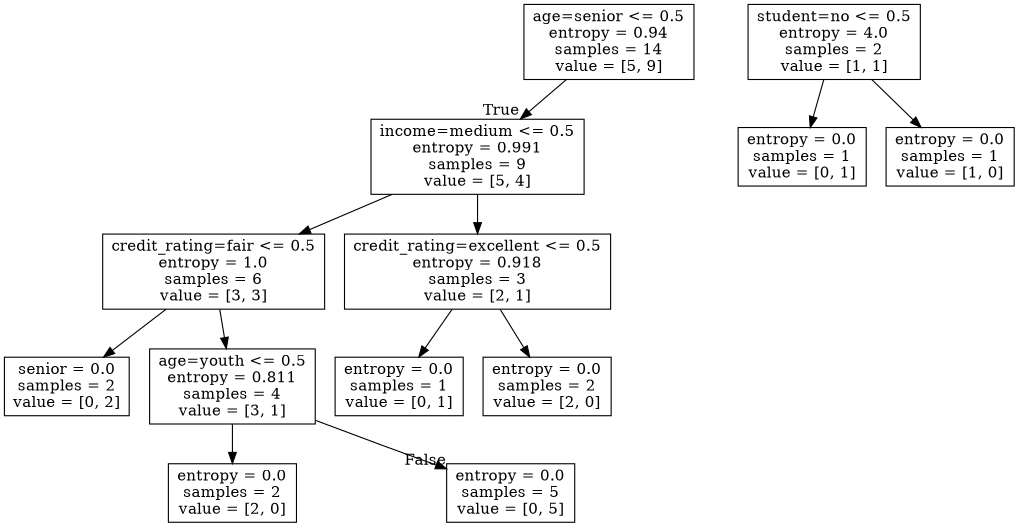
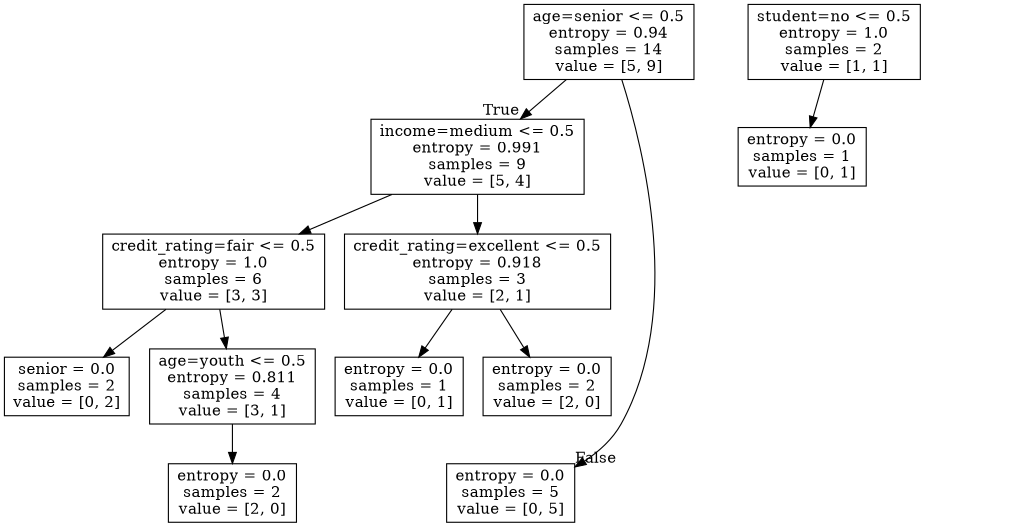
node "student=no <= 0.5 entropy = 4.0 samples = 2 value = [1, 1]": label "student=no <= 0.5 entropy = 4.0 samples = 2 value = [1, 1]" -> "student=no <= 0.5 entropy = 1.0 samples = 2 value = [1, 1]"
node "entropy = 0.0 samples = 1 value = [1, 0]": removed
edge "age=youth <= 0.5 entropy = 0.811 samples = 4 value = [3, 1]" -> "entropy = 0.0 samples = 5 value = [0, 5]": now "age=senior <= 0.5 entropy = 0.94 samples = 14 value = [5, 9]" -> "entropy = 0.0 samples = 5 value = [0, 5]"
